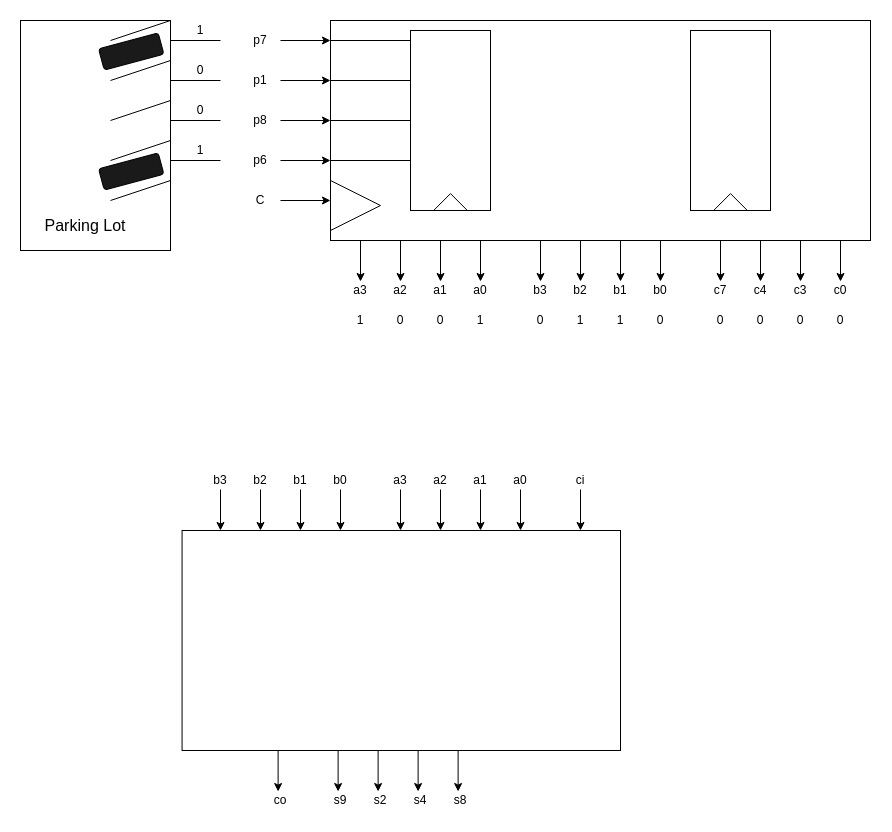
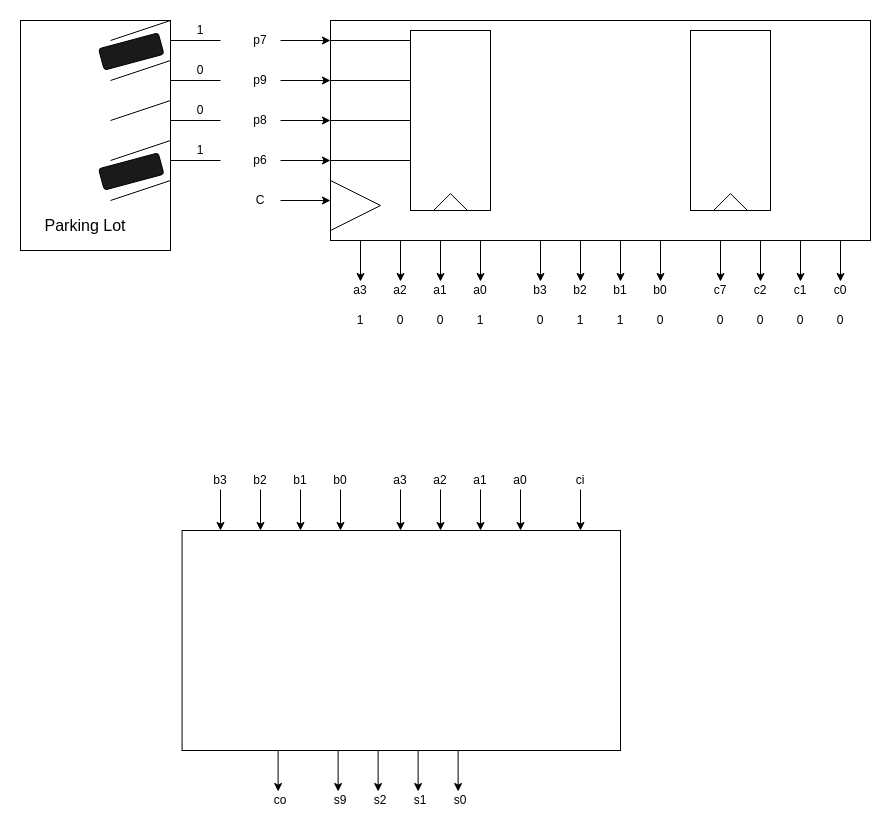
node "p1": label "p1" -> "p9"
node "c4": label "c4" -> "c2"
node "c3": label "c3" -> "c1"
node "s4": label "s4" -> "s1"
node "s8": label "s8" -> "s0"
